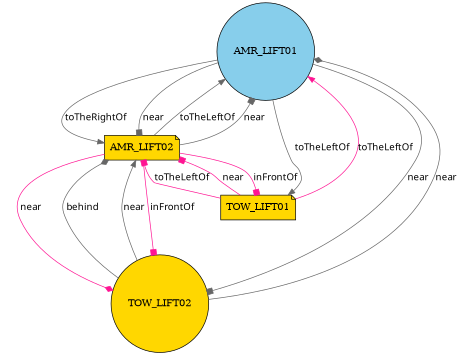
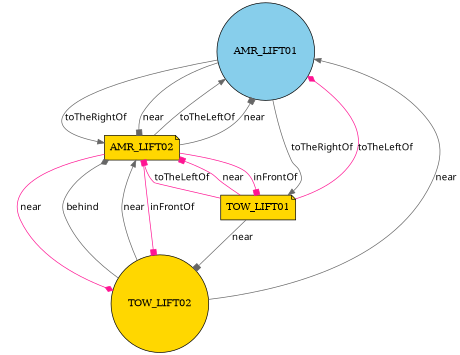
edge "TOW_LIFT01" -> "AMR_LIFT01": arrowhead normal -> diamond
edge "AMR_LIFT01" -> "TOW_LIFT01": label "toTheLeftOf" -> "toTheRightOf"
edge "AMR_LIFT01" -> "TOW_LIFT02": now "TOW_LIFT01" -> "TOW_LIFT02"
edge "TOW_LIFT02" -> "AMR_LIFT01": arrowhead diamond -> normal
